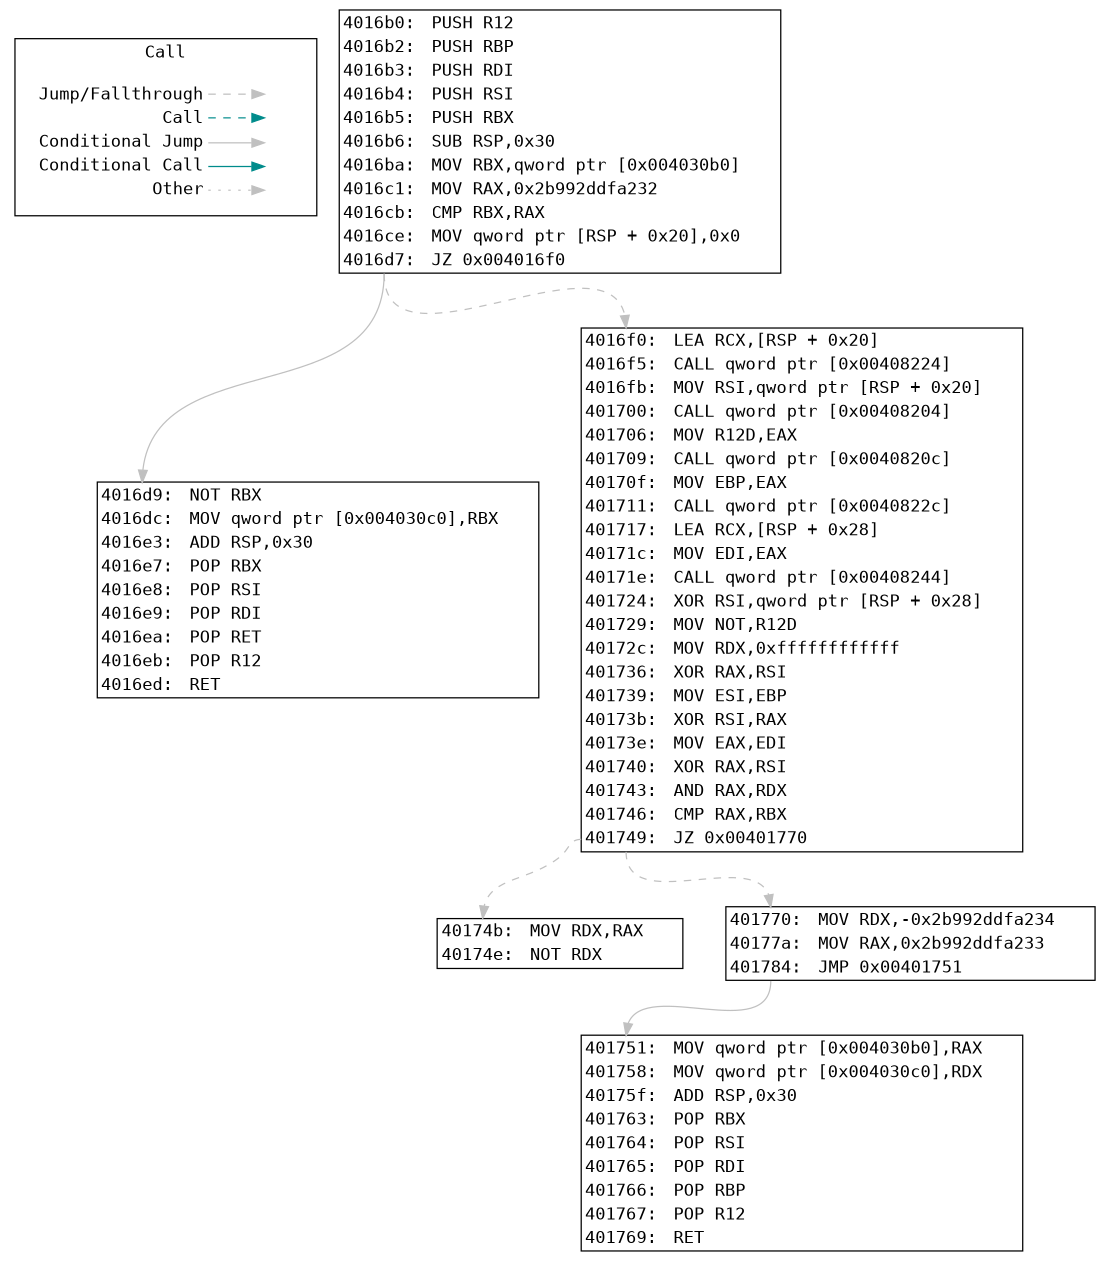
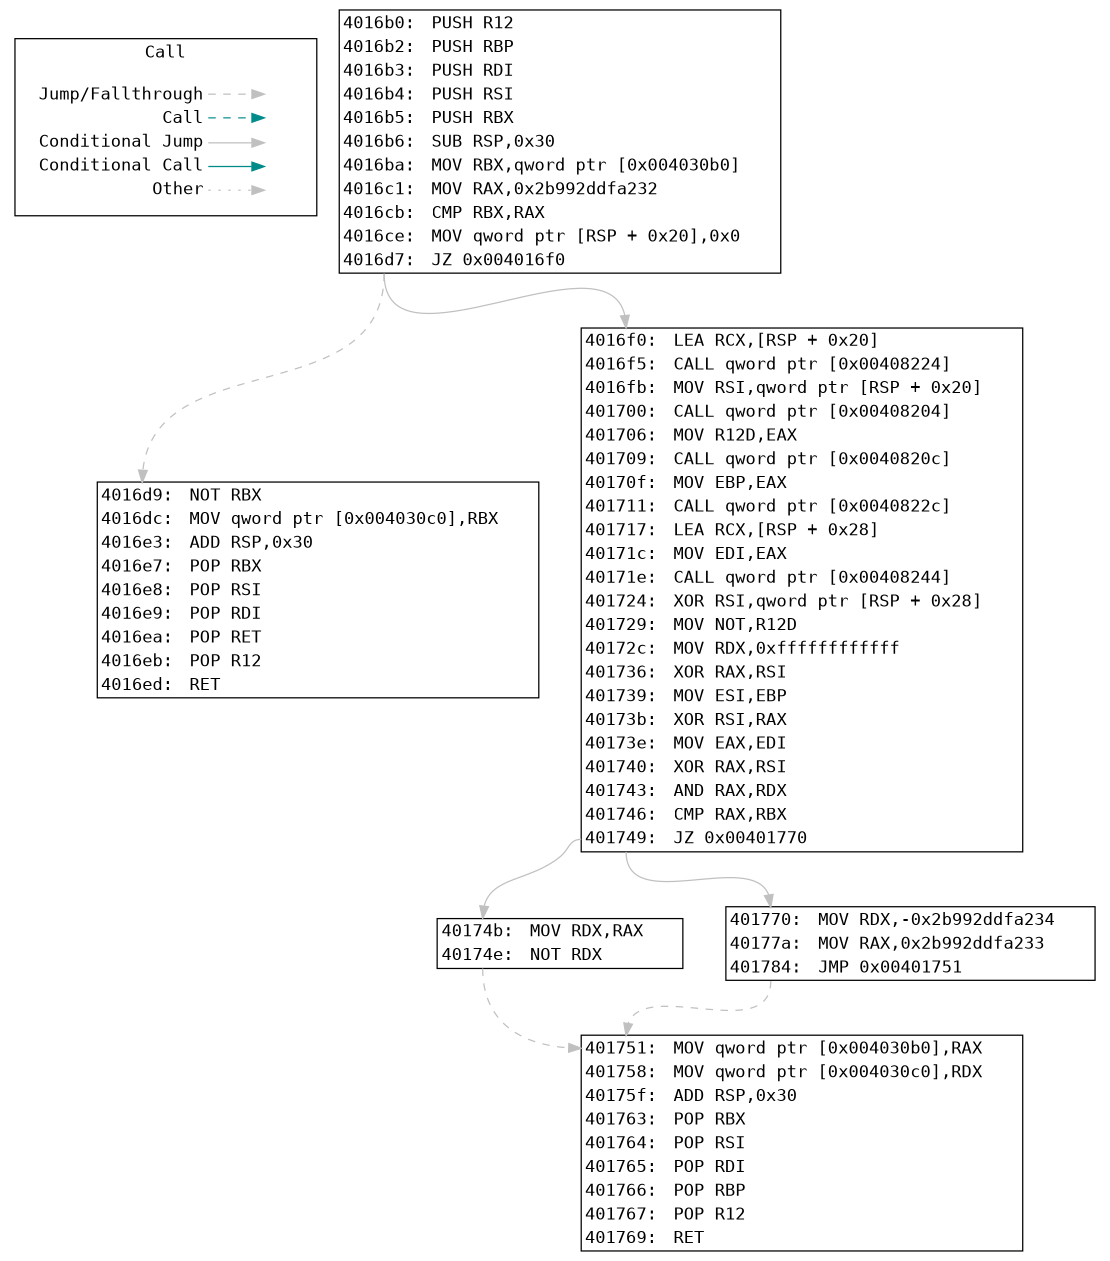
edge "4016b0:" -> "4016f0:": style dashed -> solid
edge "4016b0:" -> "4016d9:": style solid -> dashed
edge "4016f0:" -> "40174b:": style dashed -> solid
edge "4016f0:" -> "401770:": style dashed -> solid
edge "401770:" -> "401751:": style solid -> dashed
edge "40174b:" -> "401751:": added
